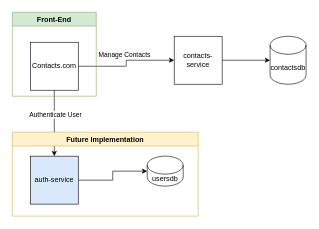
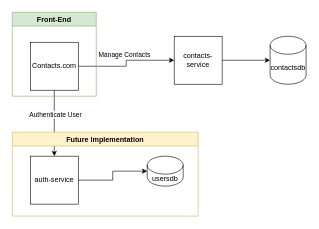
node "auth-service": fillcolor #dae8fc -> #ffffff
